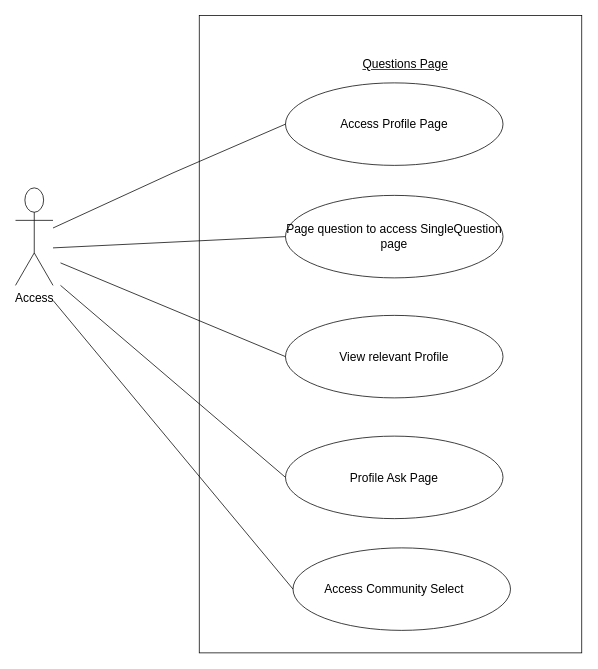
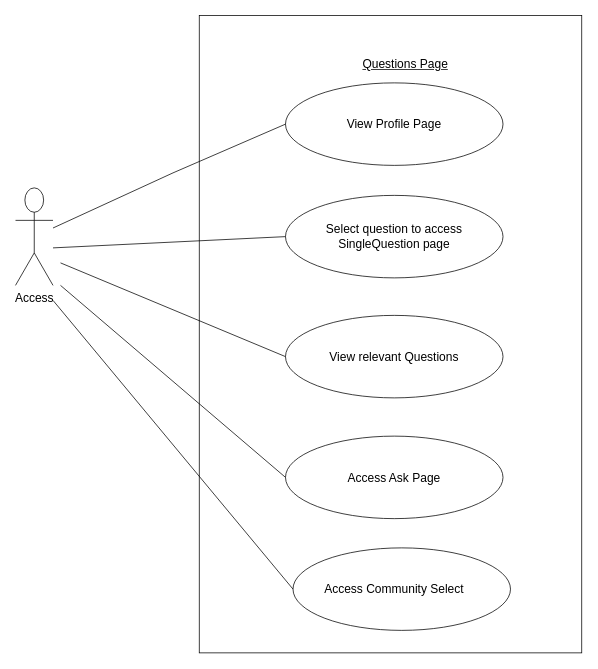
node "Access Profile Page": label "Access Profile Page" -> "View Profile Page"
node "Page question to access SingleQuestion page": label "Page question to access SingleQuestion page" -> "Select question to access SingleQuestion page"
node "View relevant Profile": label "View relevant Profile" -> "View relevant Questions"
node "Profile Ask Page": label "Profile Ask Page" -> "Access Ask Page"
